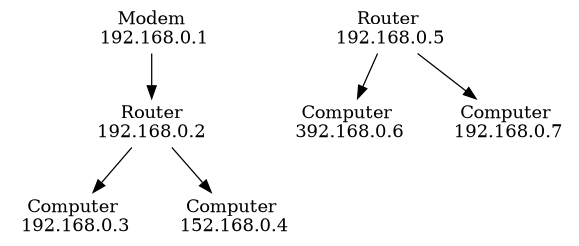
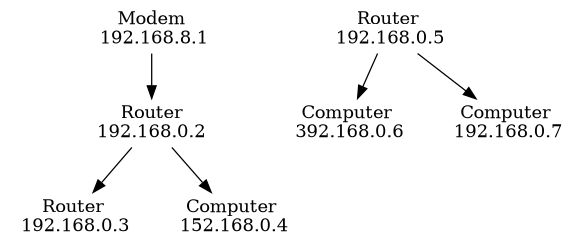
node "Modem 192.168.0.1": label "Modem 192.168.0.1" -> "Modem 192.168.8.1"
node "Computer 192.168.0.3": label "Computer 192.168.0.3" -> "Router 192.168.0.3"
